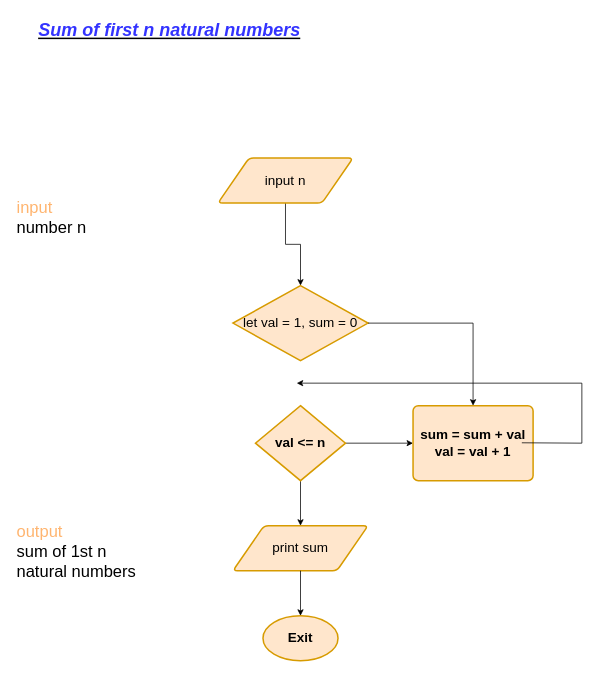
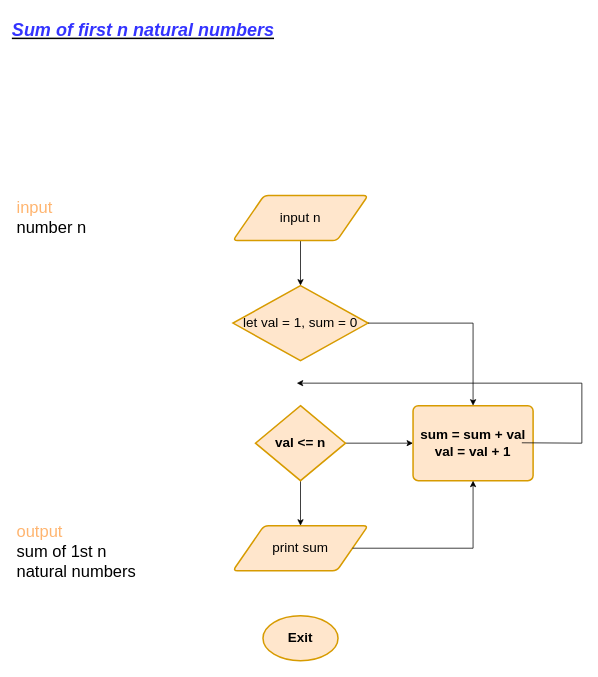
node "Sum of first n natural numbers": moved (169, 30) -> (143, 30)
node "input n": moved (285, 180) -> (300, 218)
edge "print sum" -> "Exit": now "print sum" -> "sum = sum + val val = val + 1"
